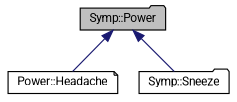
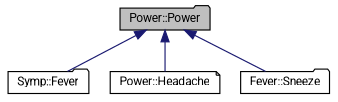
node "Symp::Power": label "Symp::Power" -> "Power::Power"
node "Symp::Fever": added
node "Symp::Sneeze": label "Symp::Sneeze" -> "Fever::Sneeze"
